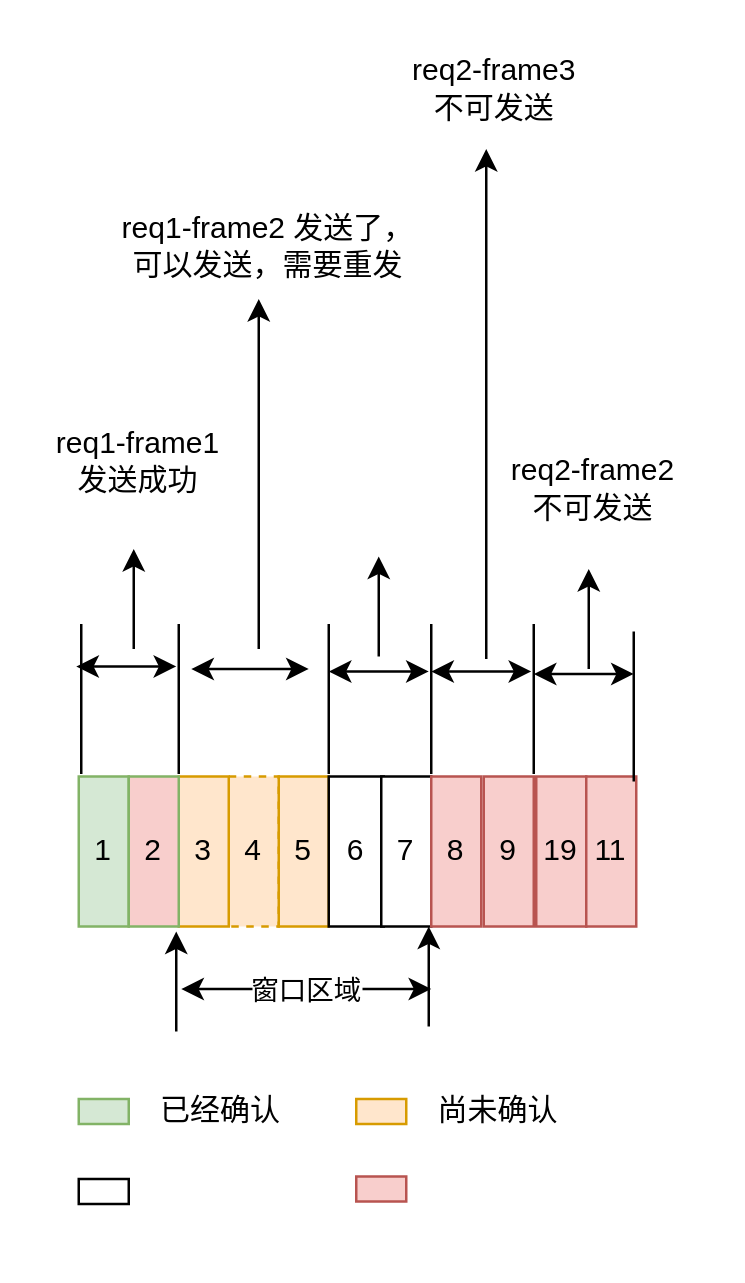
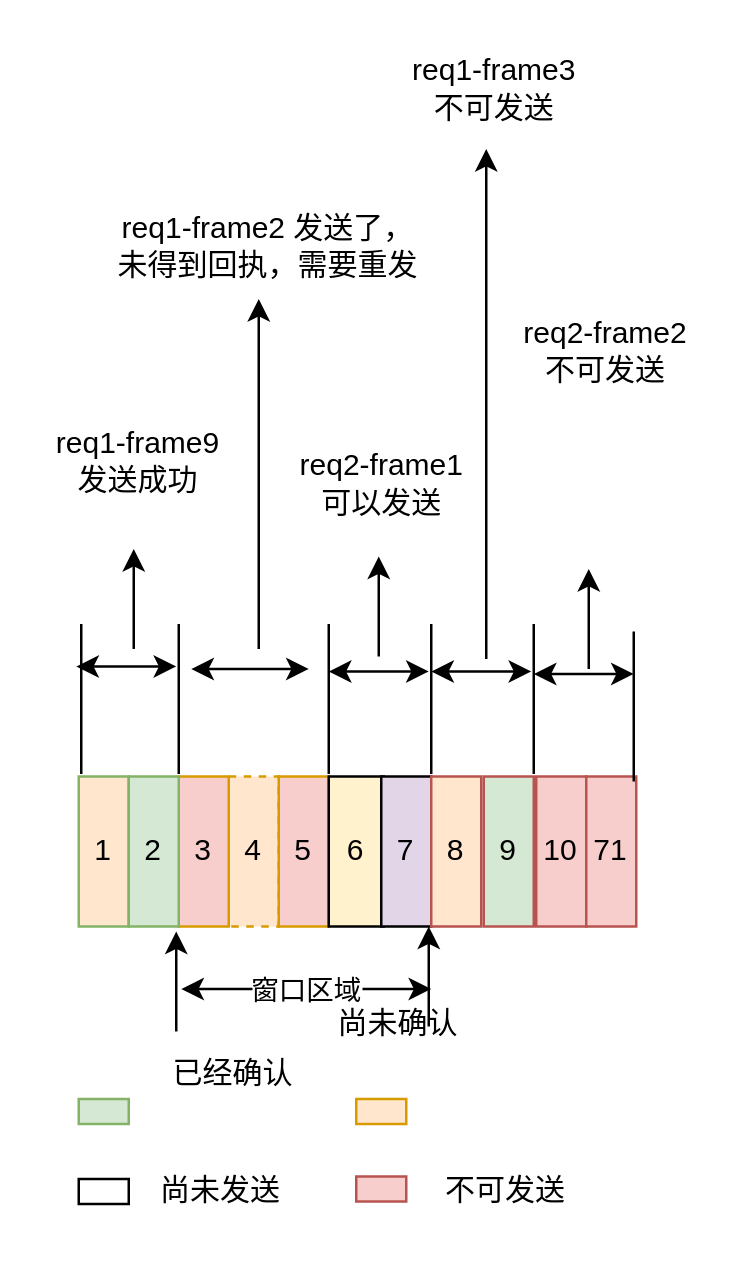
node "req2-frame3 不可发送": label "req2-frame3 不可发送" -> "req1-frame3 不可发送"
node "req1-frame2 发送了，可以发送，需要重发": label "req1-frame2 发送了，可以发送，需要重发" -> "req1-frame2 发送了，未得到回执，需要重发"
node "req1-frame1发送成功": label "req1-frame1发送成功" -> "req1-frame9发送成功"
node "req2-frame1 可以发送": added
node "req2-frame2 不可发送": moved (594, 489) -> (606, 351)
node "1": fillcolor #d5e8d4 -> #ffe6cc
node "2": fillcolor #f8cecc -> #d5e8d4
node "3": fillcolor #ffe6cc -> #f8cecc
node "5": fillcolor #ffe6cc -> #f8cecc
node "6": fillcolor #ffffff -> #fff2cc
node "7": fillcolor #ffffff -> #e1d5e7
node "8": fillcolor #f8cecc -> #ffe6cc
node "9": fillcolor #f8cecc -> #d5e8d4
node "19": label "19" -> "10"
node "11": label "11" -> "71"
node "已经确认": moved (221, 1111) -> (234, 1074)
node "尚未确认": moved (499, 1111) -> (399, 1024)
node "尚未发送": added
node "不可发送": added
